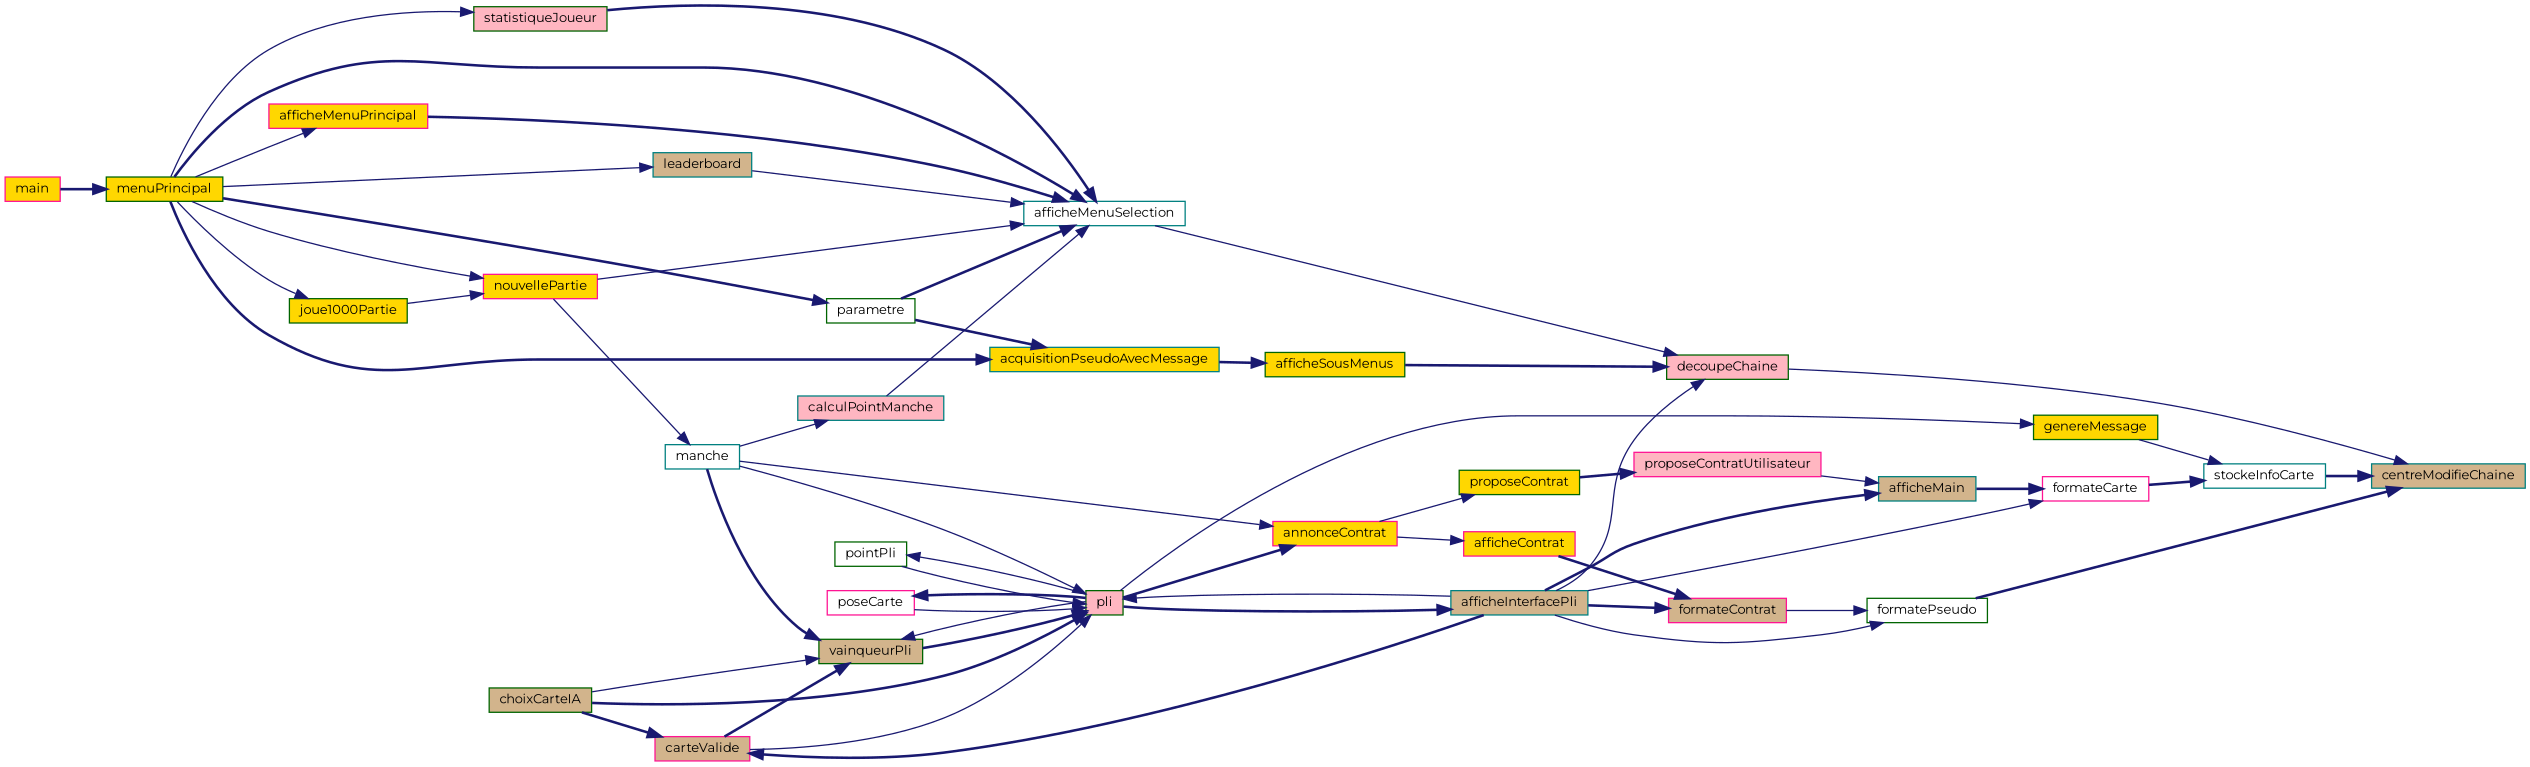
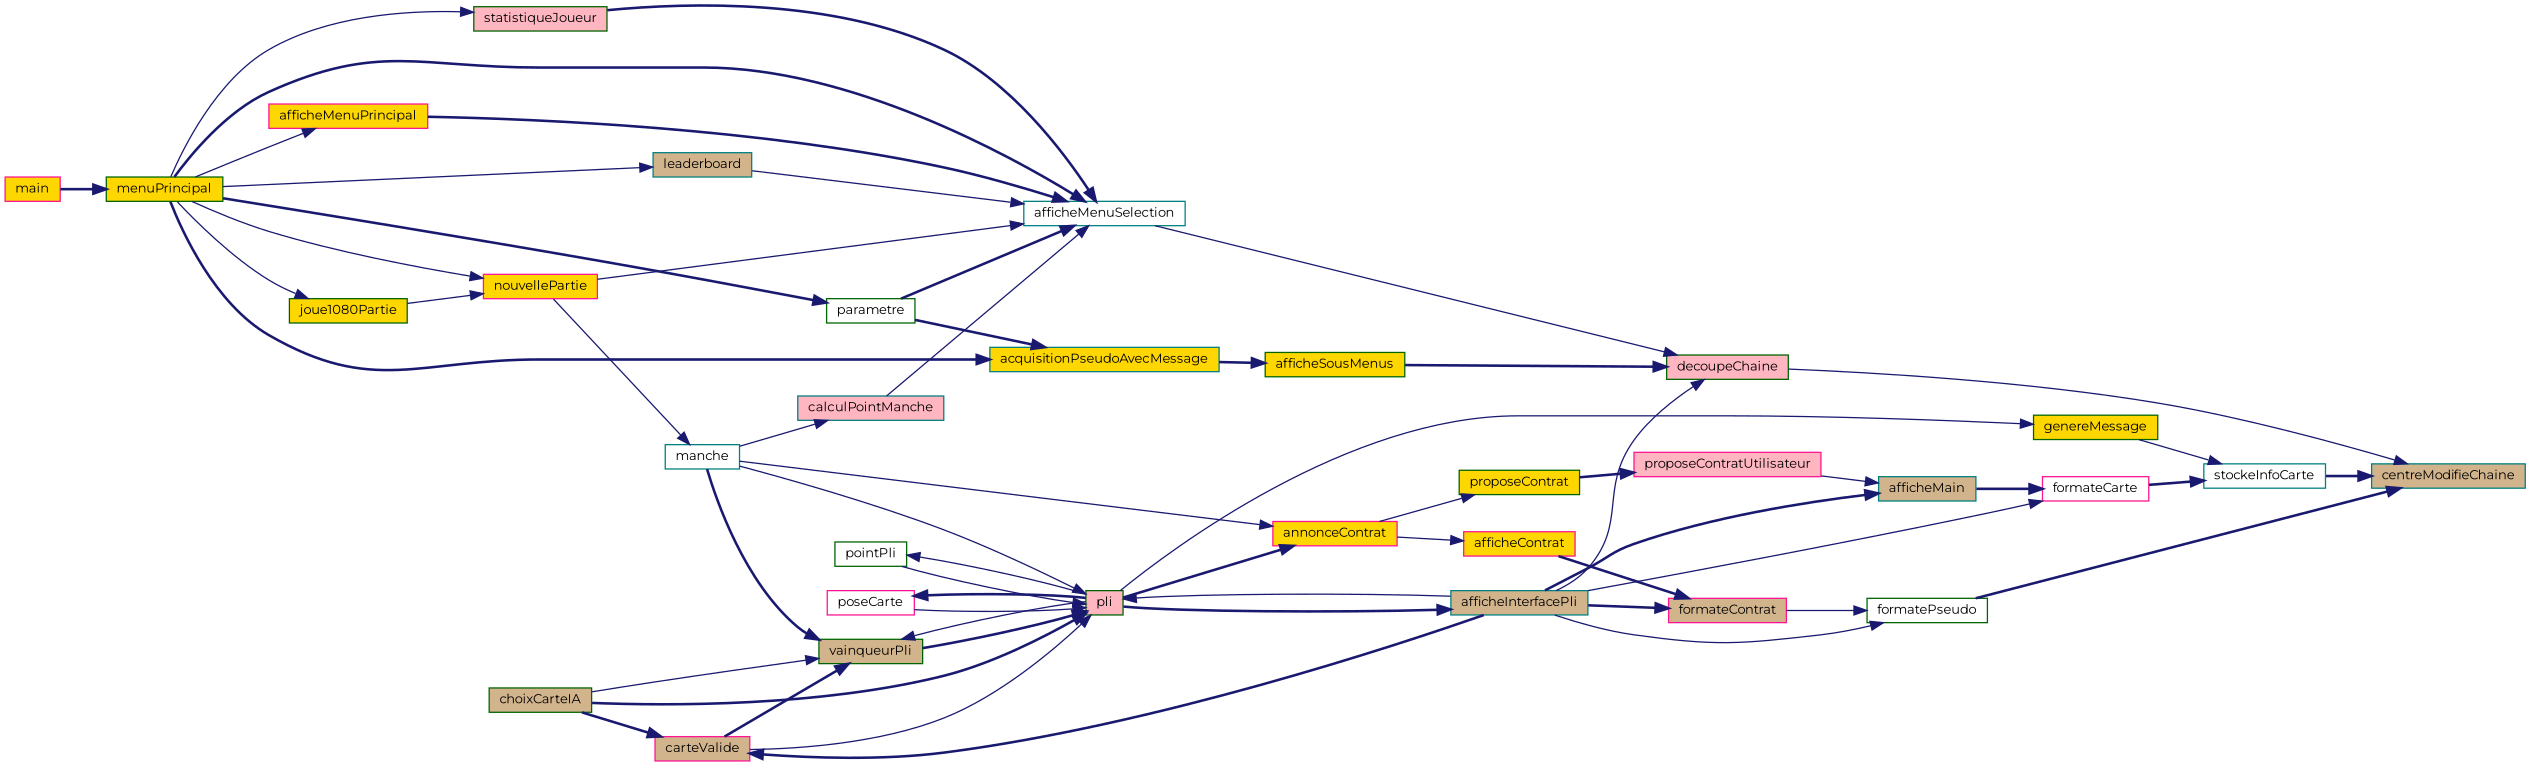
node "joue1000Partie": label "joue1000Partie" -> "joue1080Partie"
